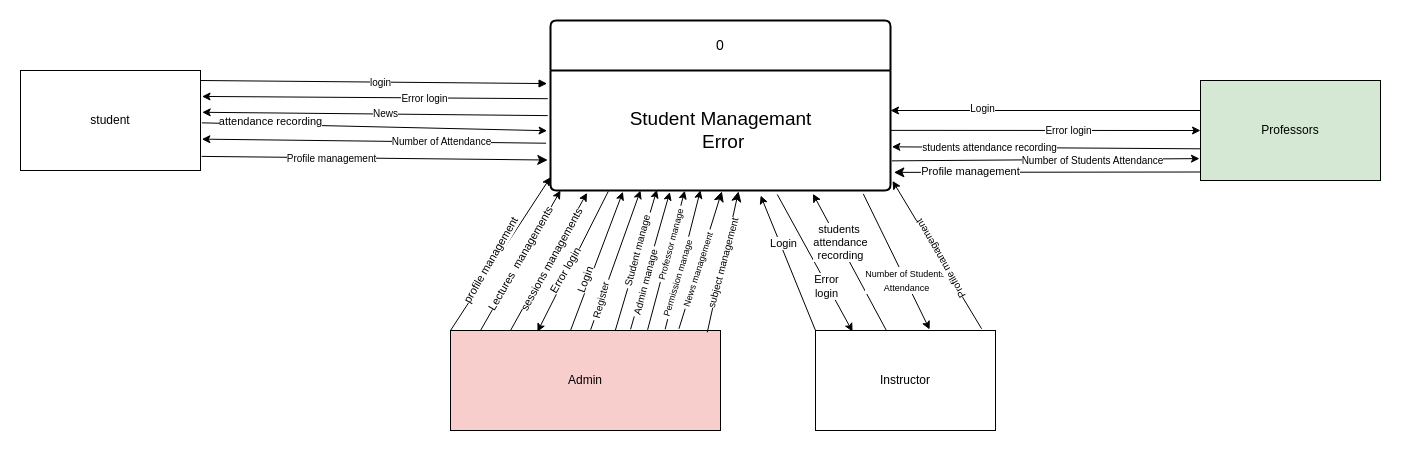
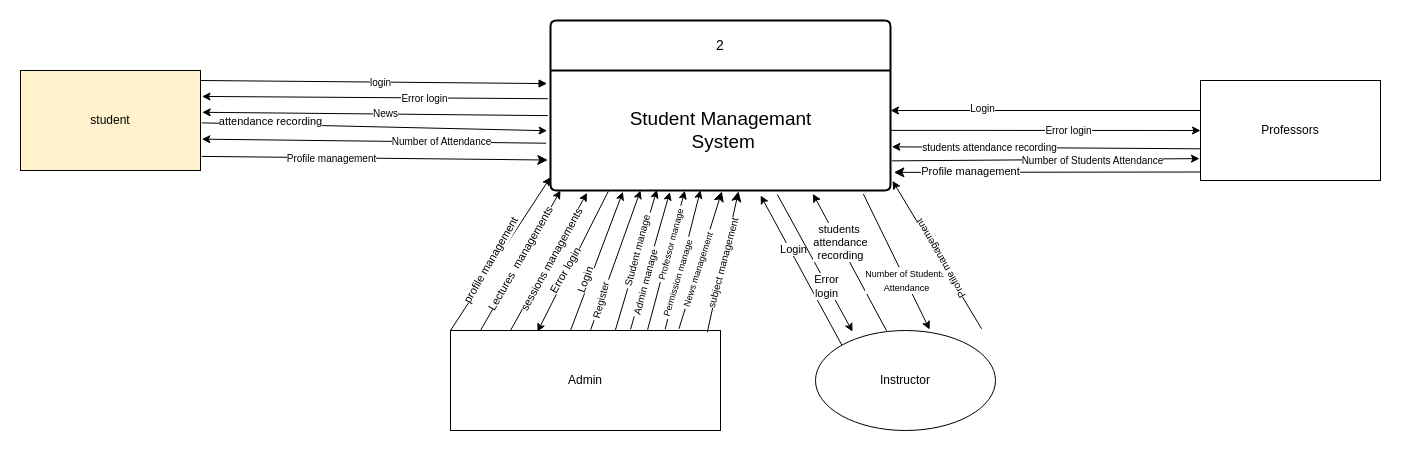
node "0": label "0" -> "2"
node "student": fillcolor #ffffff -> #fff2cc
node "Student Managemant Error": label "Student Managemant Error" -> "Student Managemant System"
node "Professors": fillcolor #d5e8d4 -> #ffffff
node "Admin": fillcolor #f8cecc -> #ffffff
node "Instructor": shape rectangle -> ellipse
